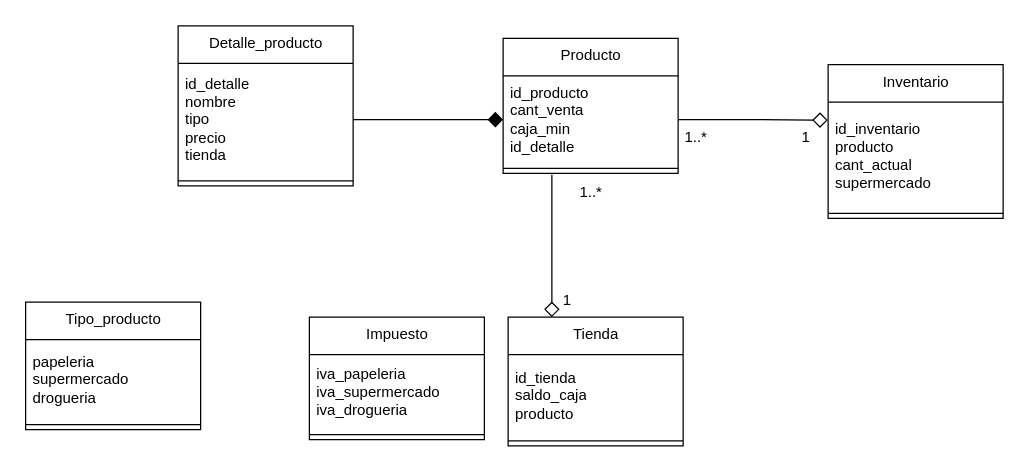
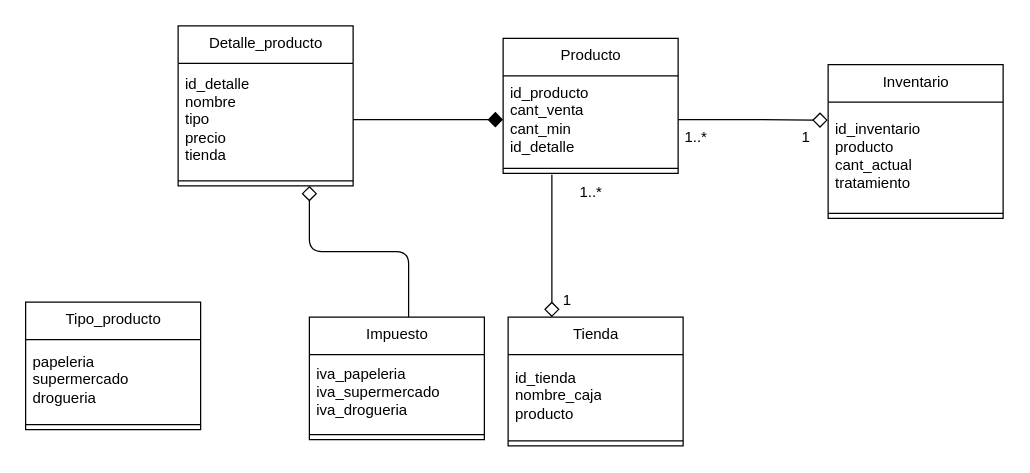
node "id_producto cant_venta caja_min id_detalle": label "id_producto cant_venta caja_min id_detalle" -> "id_producto cant_venta cant_min id_detalle"
node "id_inventario producto cant_actual supermercado": label "id_inventario producto cant_actual supermercado" -> "id_inventario producto cant_actual tratamiento"
edge "Impuesto" -> "Detalle_producto": added
node "id_tienda saldo_caja producto": label "id_tienda saldo_caja producto" -> "id_tienda nombre_caja producto"
